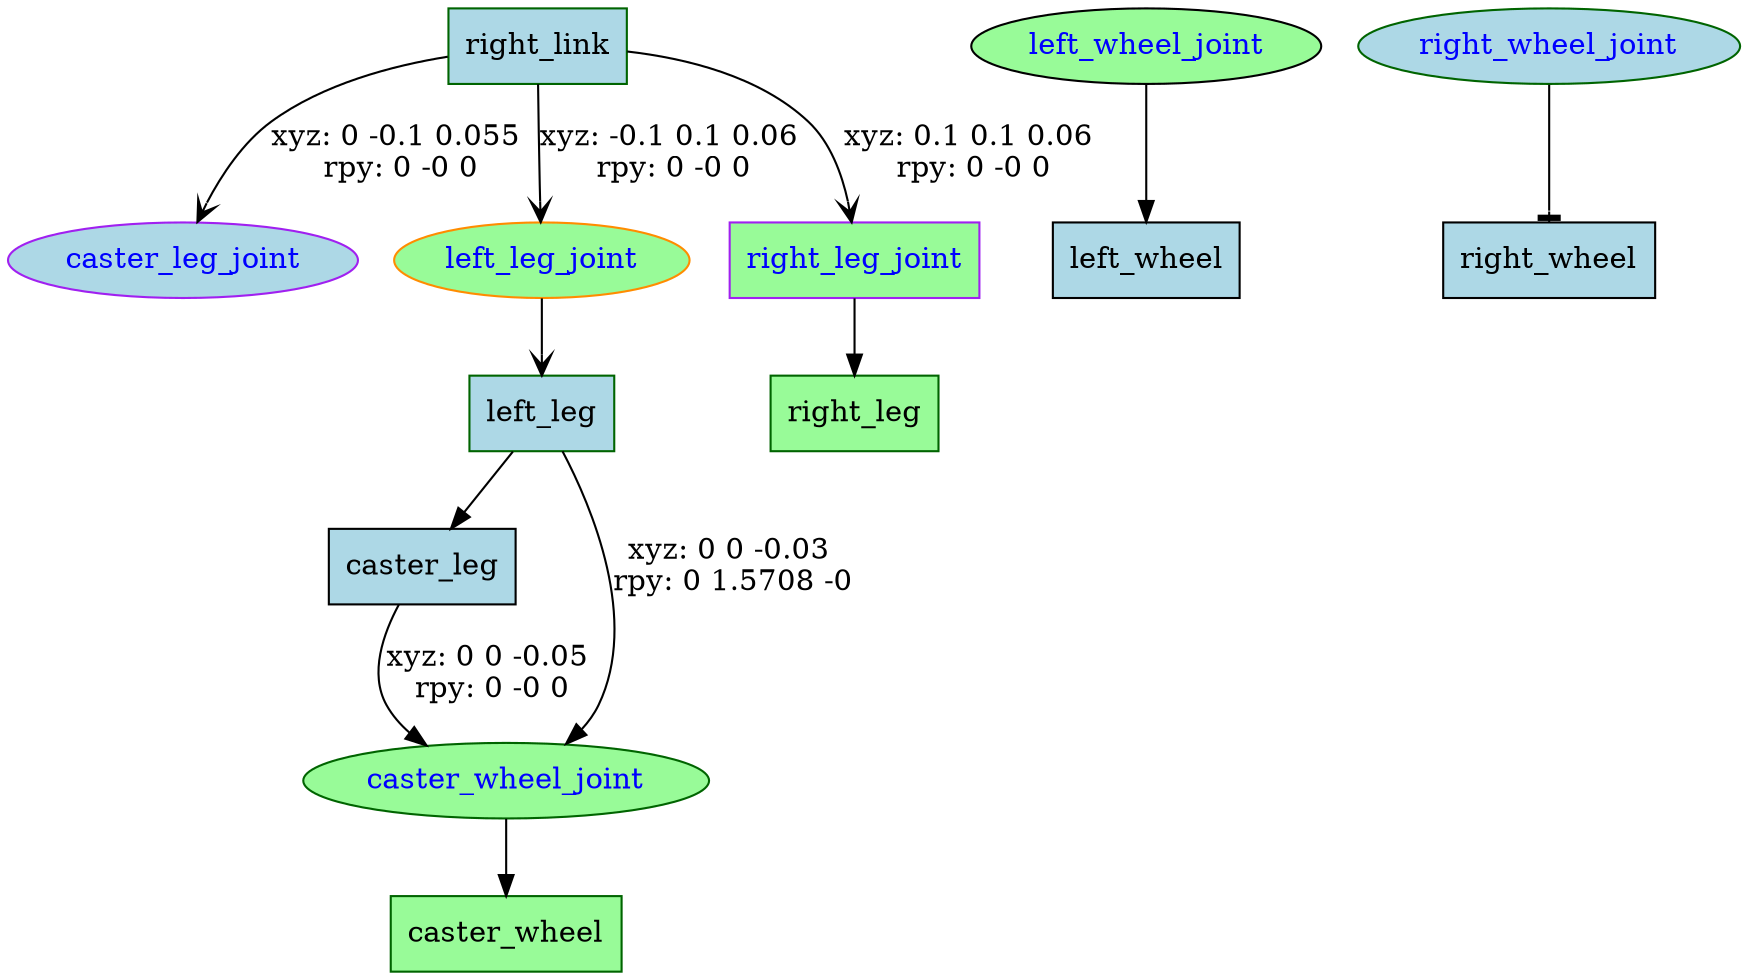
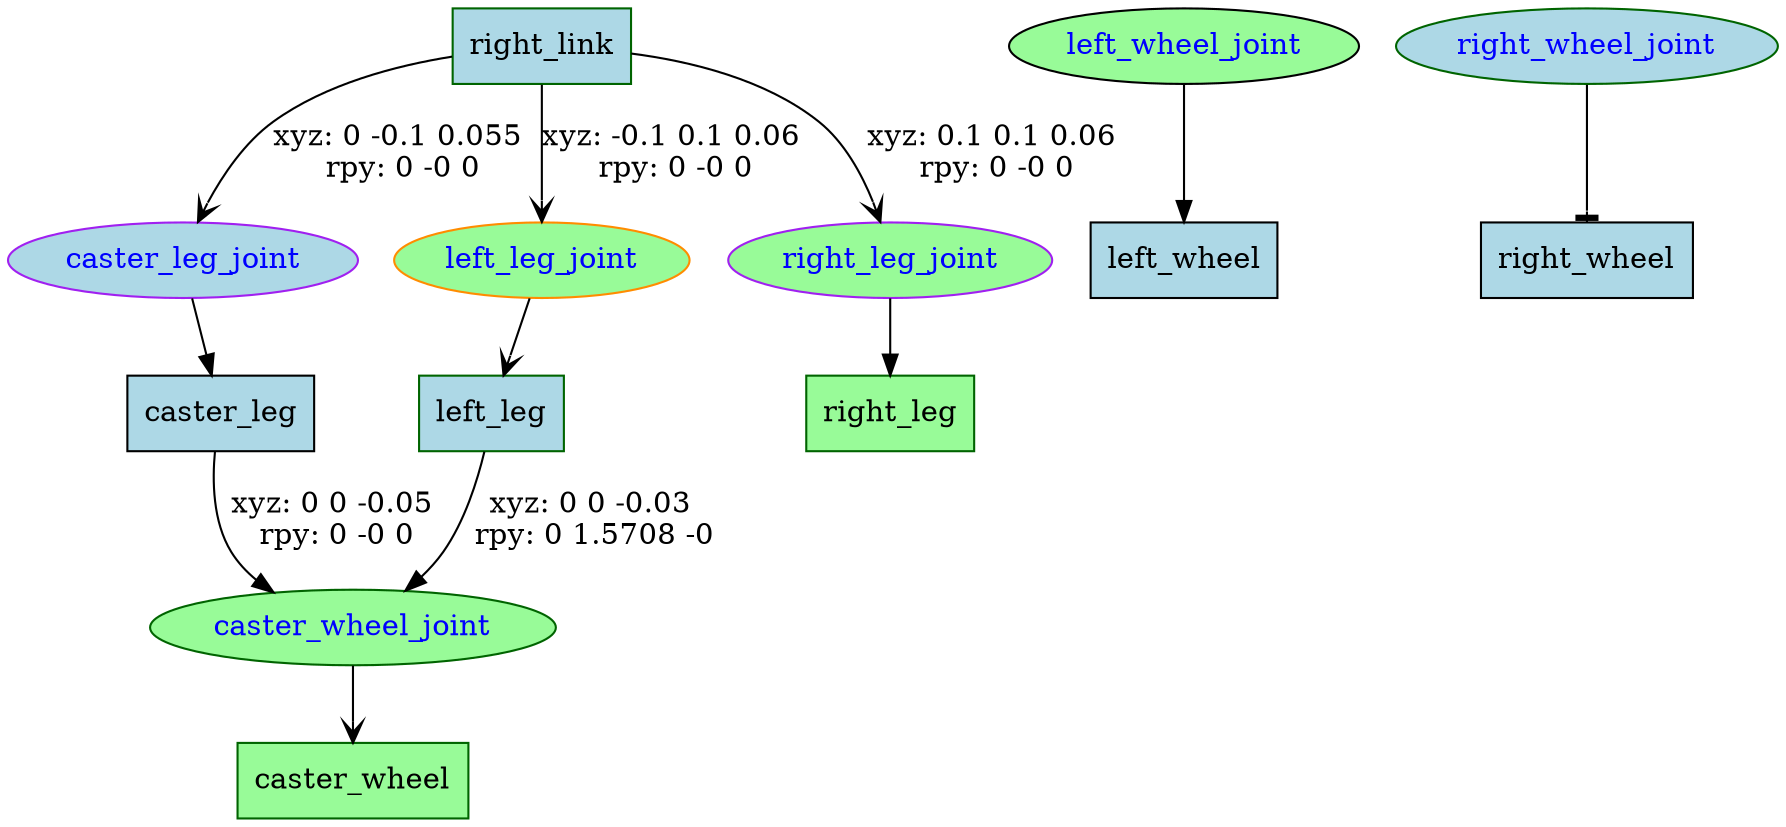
node "right_leg_joint": shape box -> ellipse
edge "left_leg" -> "caster_leg": now "caster_leg_joint" -> "caster_leg"
edge "caster_wheel_joint" -> "caster_wheel": arrowhead normal -> vee
